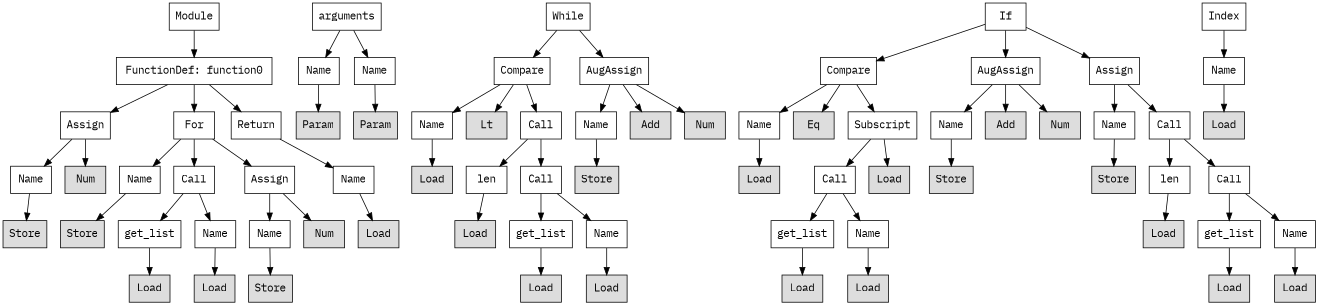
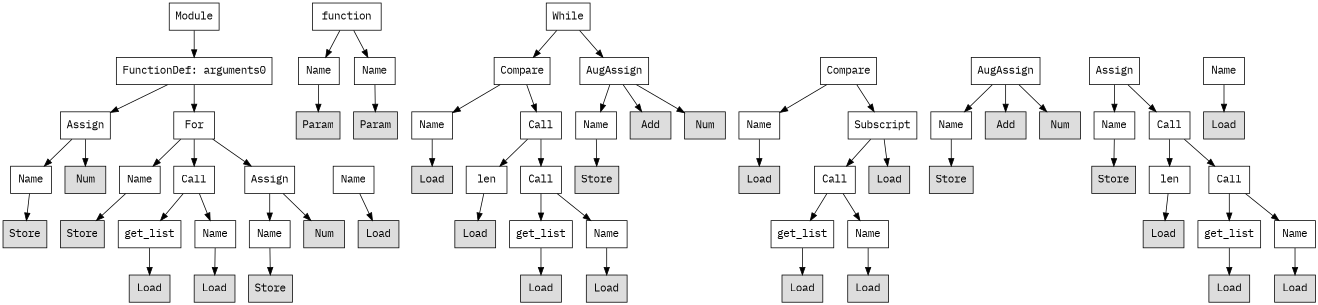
node "arguments": label "arguments" -> "function"
node "If": removed
node "Index": removed
node "FunctionDef: function0": label "FunctionDef: function0" -> "FunctionDef: arguments0"
node "Return": removed
node "Lt": removed
node "Eq": removed
